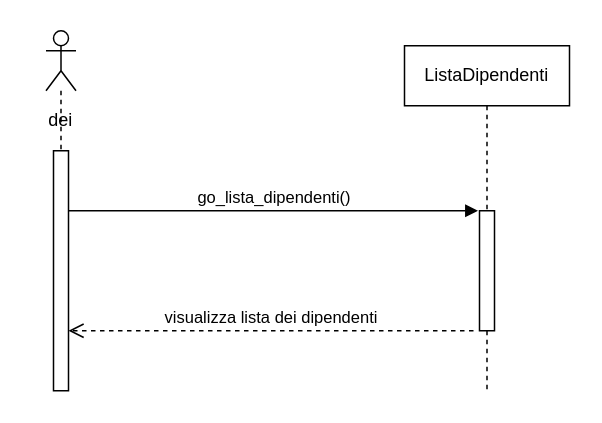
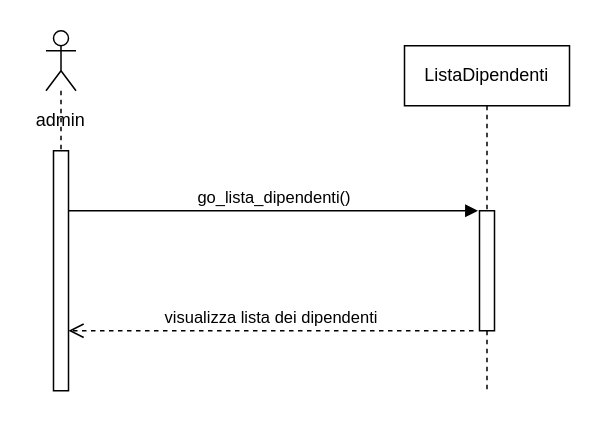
node "dei": label "dei" -> "admin"
